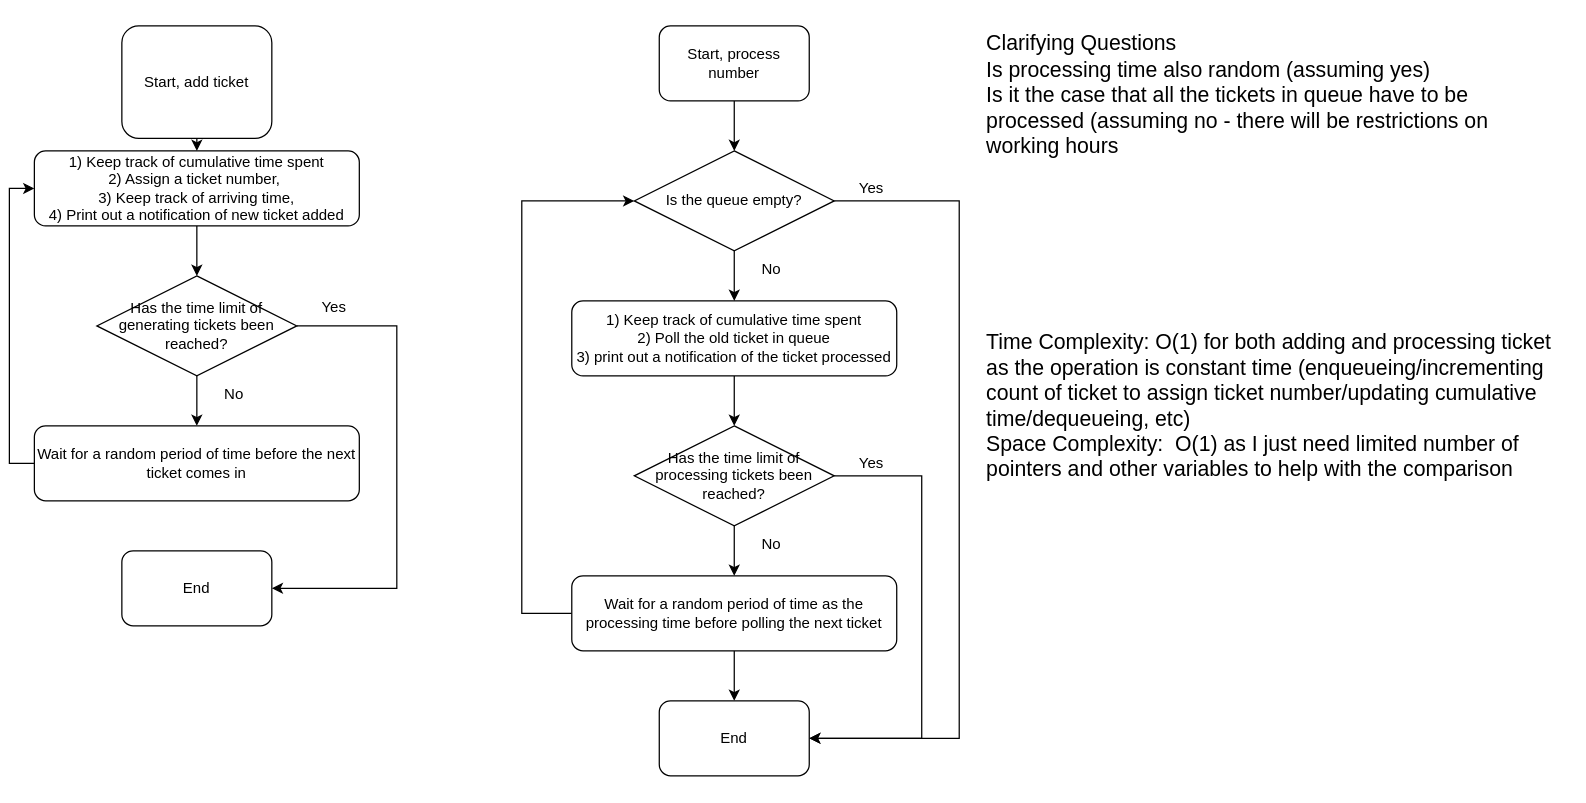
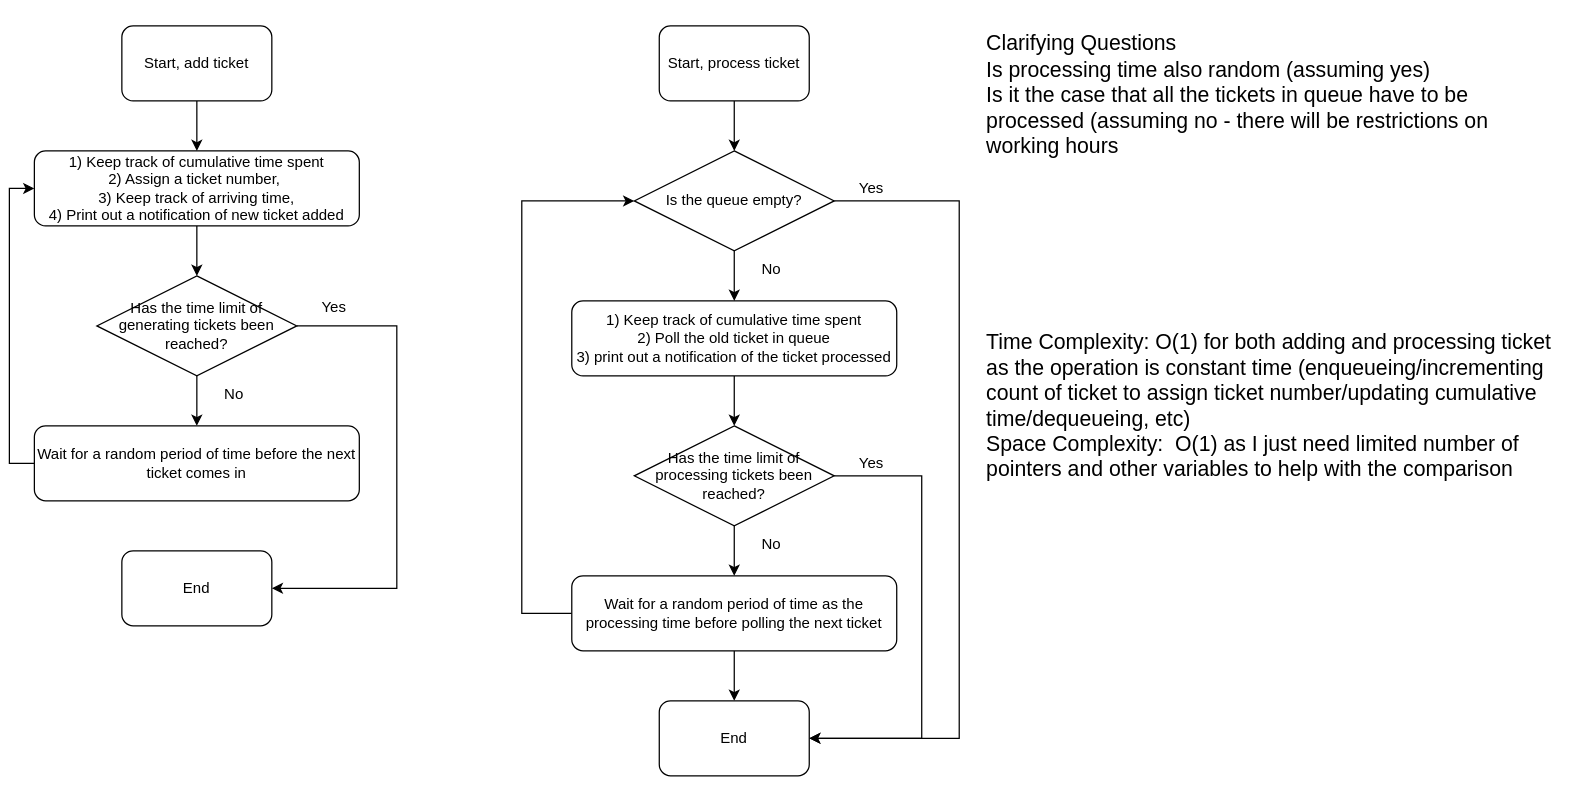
node "Start, process number": label "Start, process number" -> "Start, process ticket"
node "Start, add ticket": size 150x113 -> 150x75
